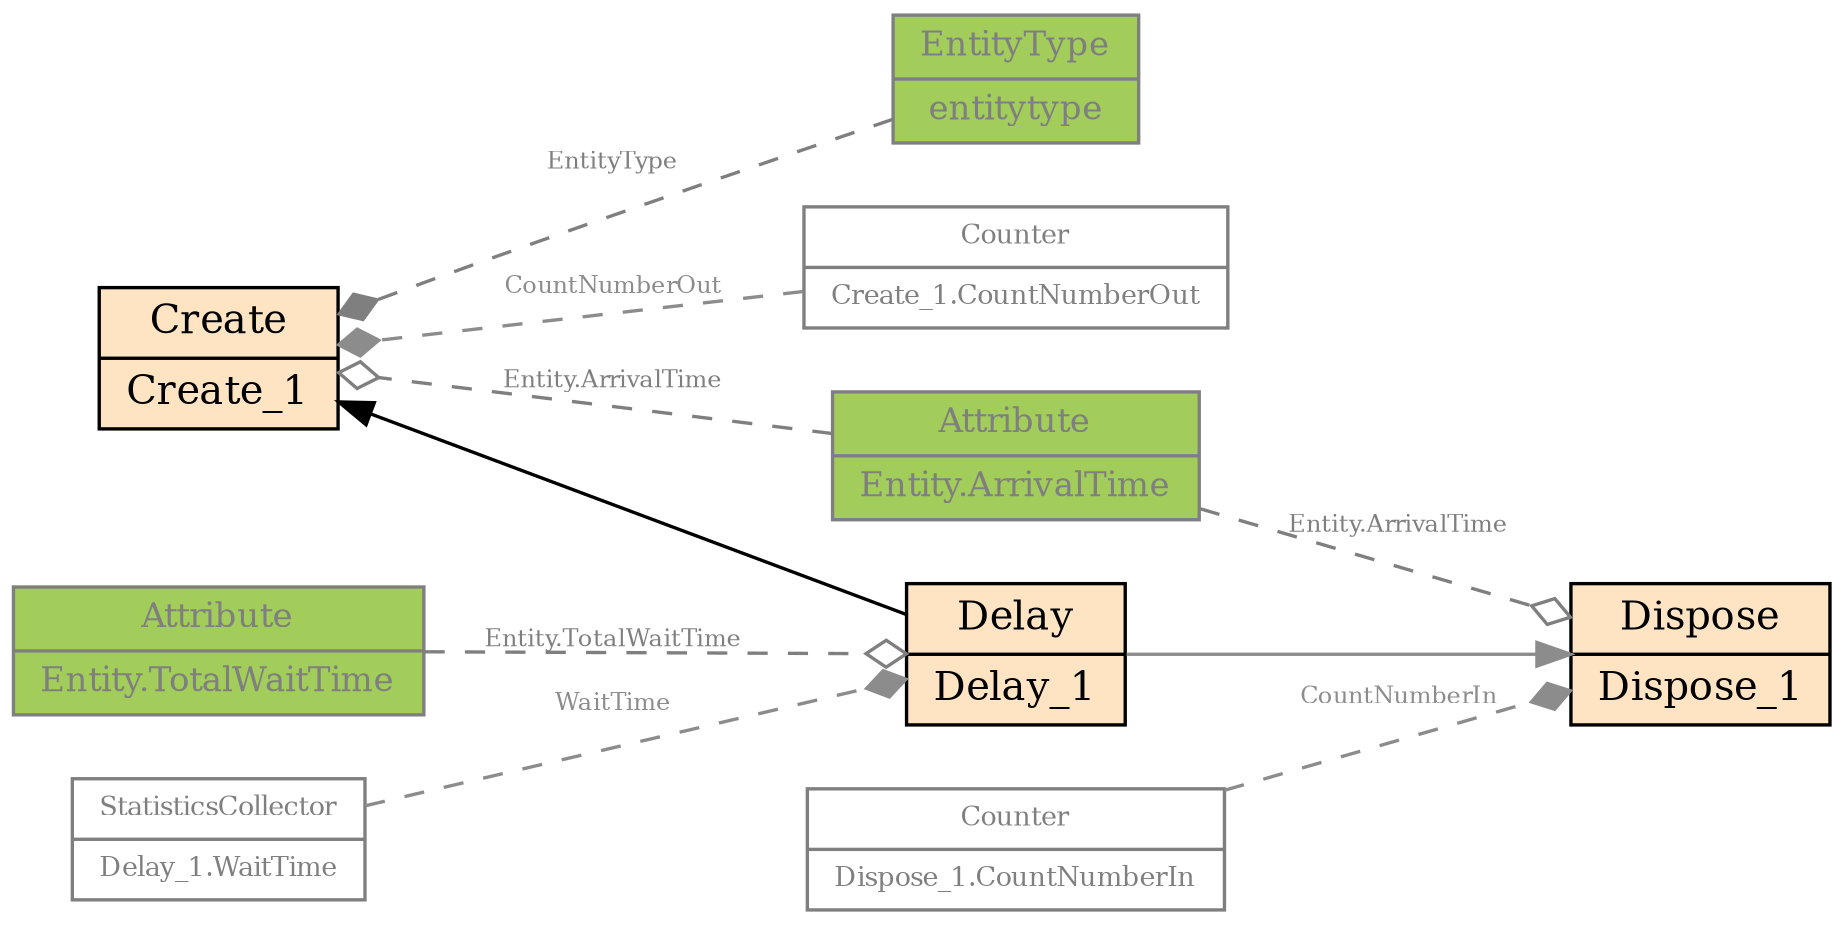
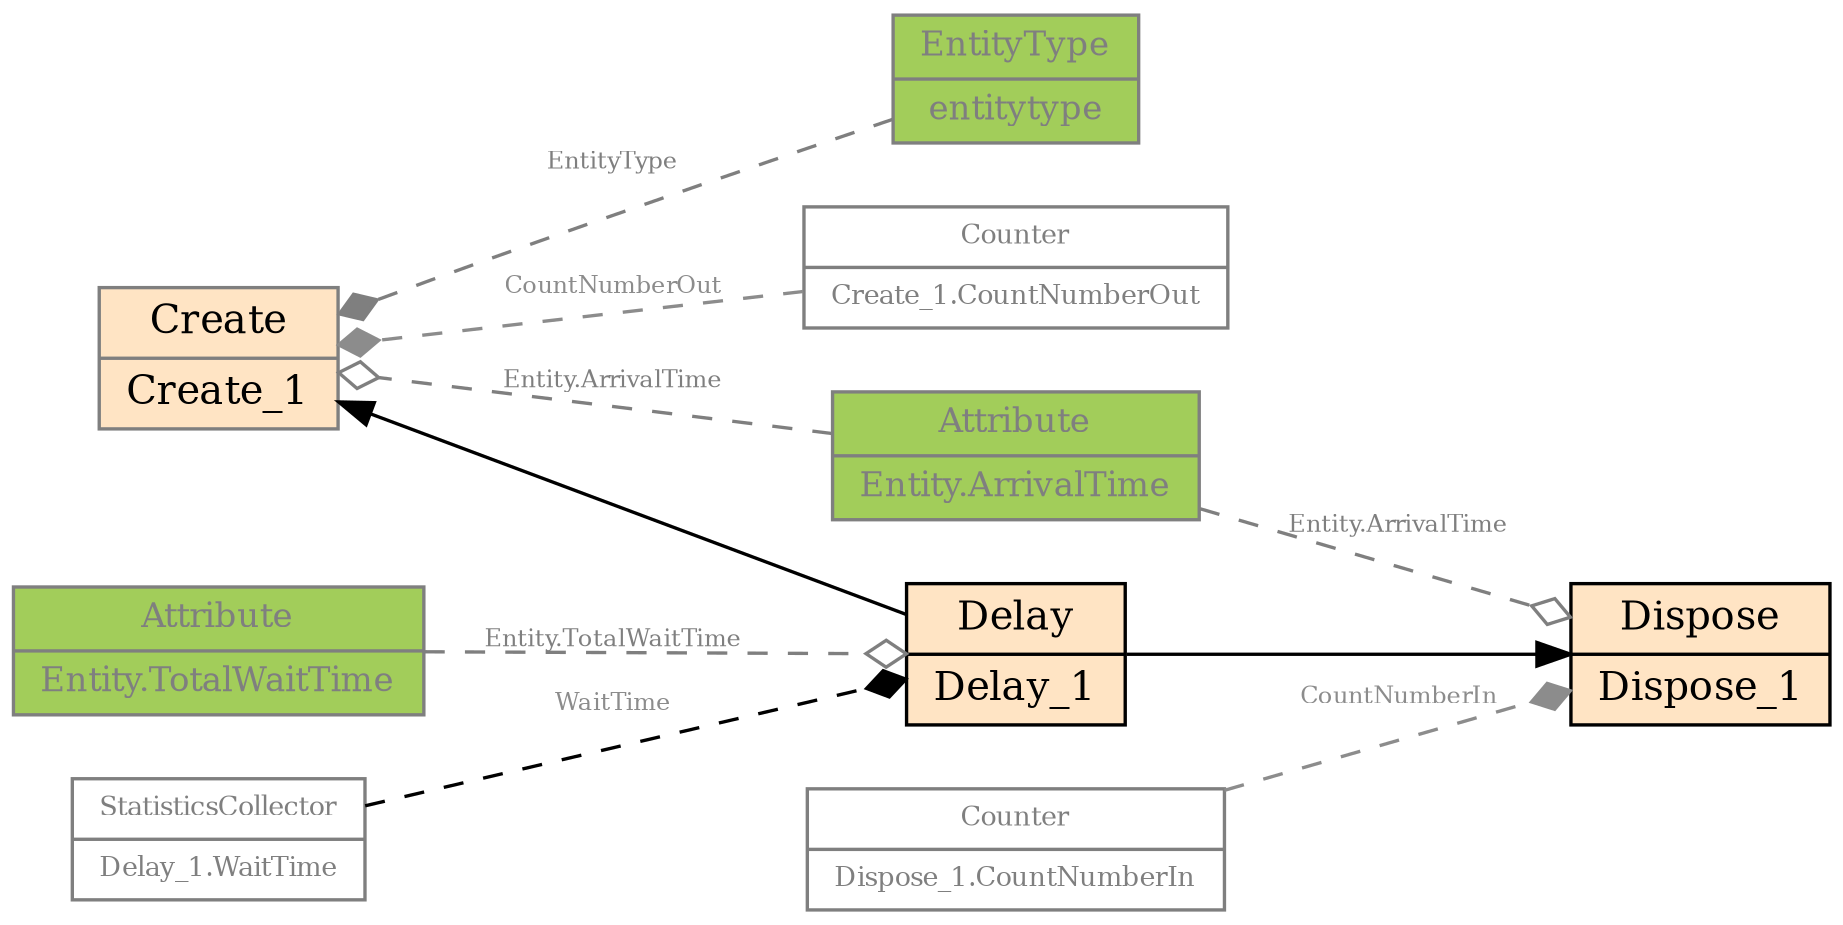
node "Create": color black -> gray50
edge "Delay" -> "Dispose": color gray55 -> black
edge "StatisticsCollector" -> "Delay": color gray55 -> black
